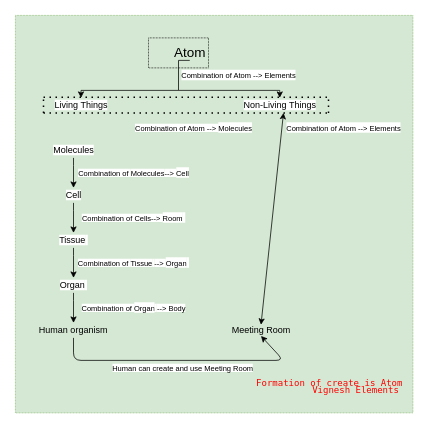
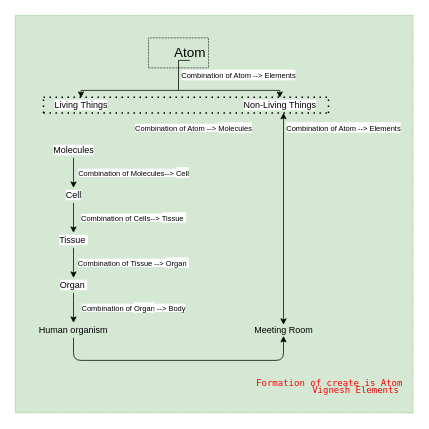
node "Combination of Cells--> Room": label "Combination of Cells--> Room" -> "Combination of Cells--> Tissue"
node "Meeting Room": moved (261, 330) -> (284, 330)
node "Human can create and use Meeting Room": removed
